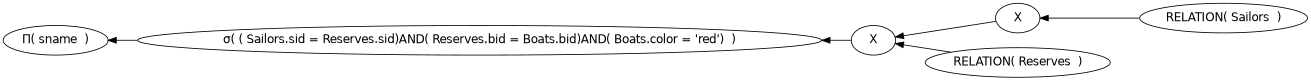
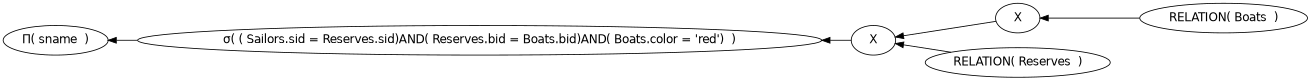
node "RELATION( Sailors  )": label "RELATION( Sailors  )" -> "RELATION( Boats  )"
